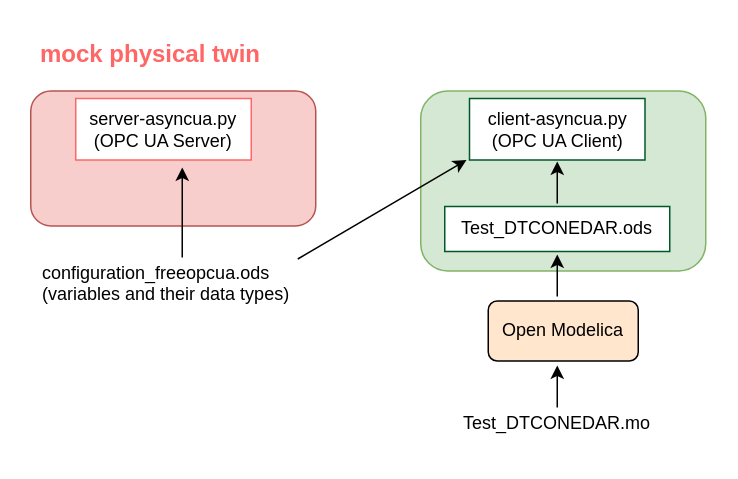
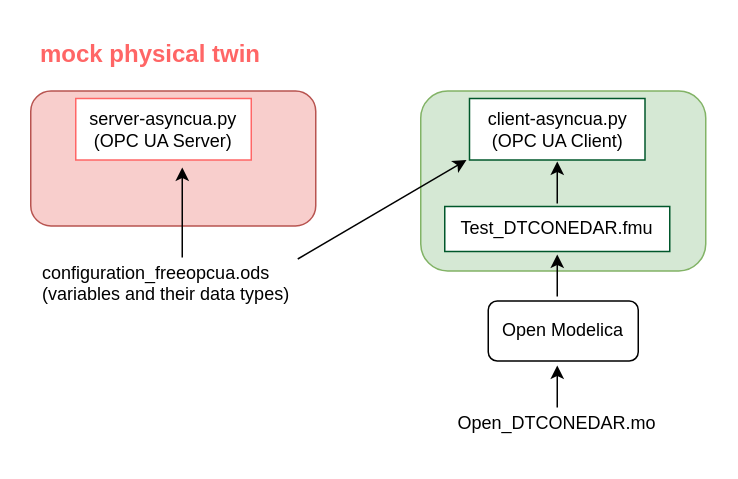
node "Test_DTCONEDAR.ods": label "Test_DTCONEDAR.ods" -> "Test_DTCONEDAR.fmu"
node "Open Modelica": fillcolor #ffe6cc -> #ffffff
node "Test_DTCONEDAR.mo": label "Test_DTCONEDAR.mo" -> "Open_DTCONEDAR.mo"
